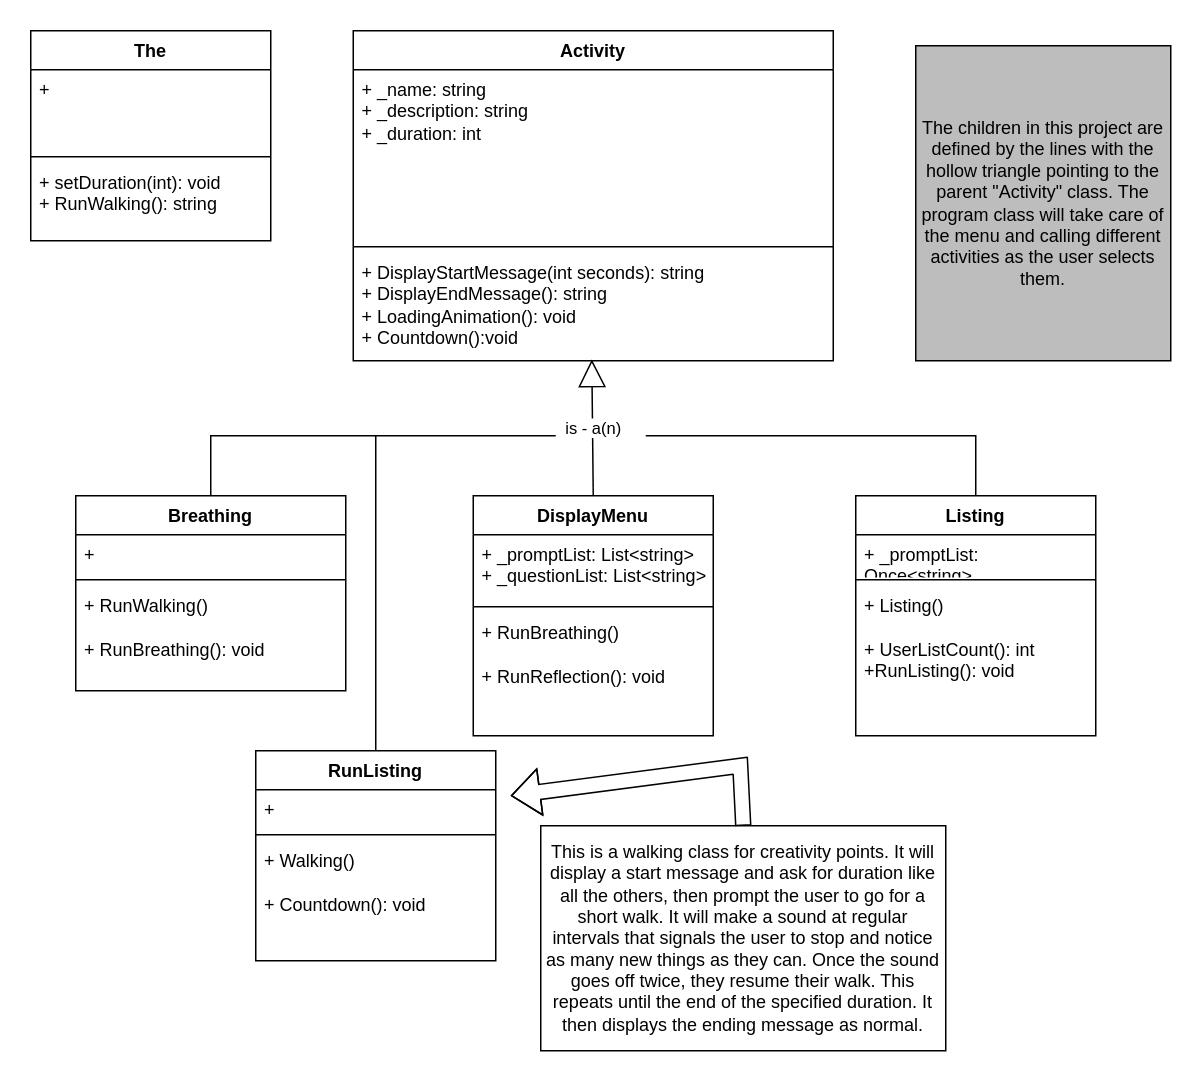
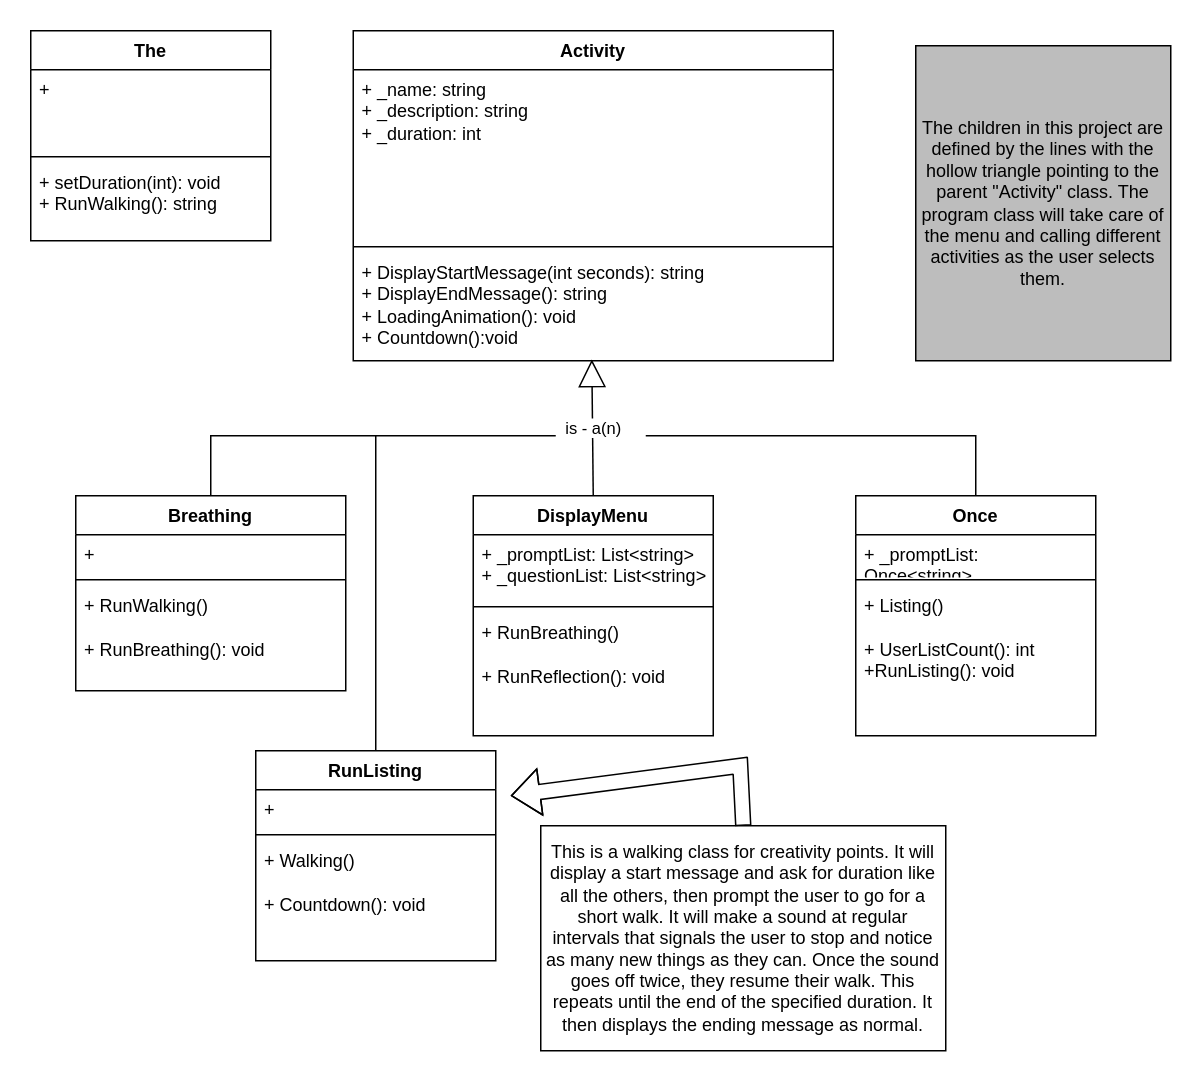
node "Listing": label "Listing" -> "Once"
